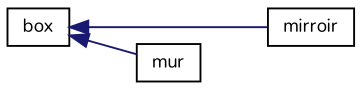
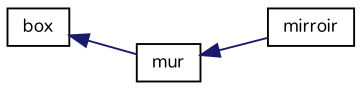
edge "mirroir" -> "box": now "mirroir" -> "mur"
